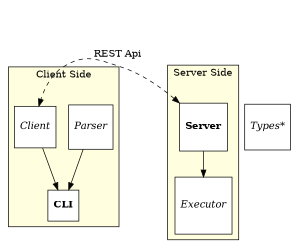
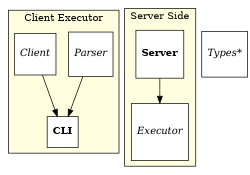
edge "Client" -- "Server": removed, label "REST Api"
cluster "Client Side": label "Client Side" -> "Client Executor"
